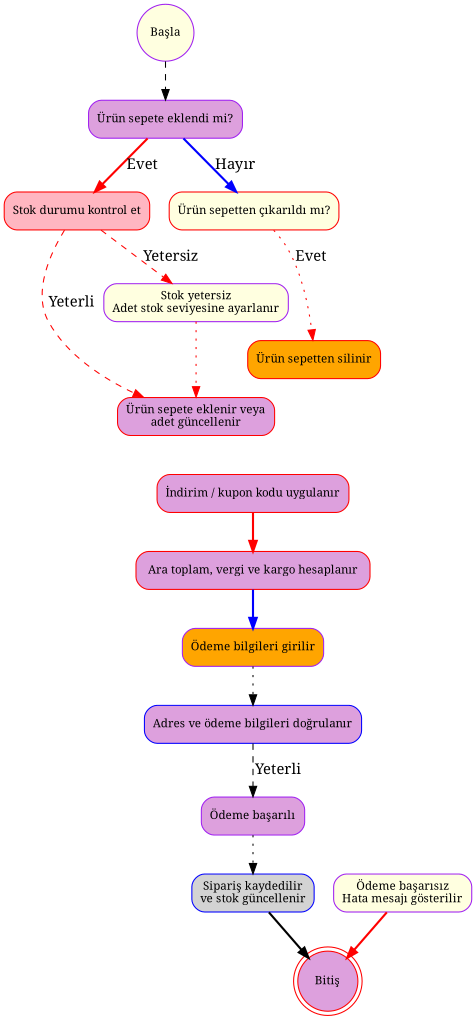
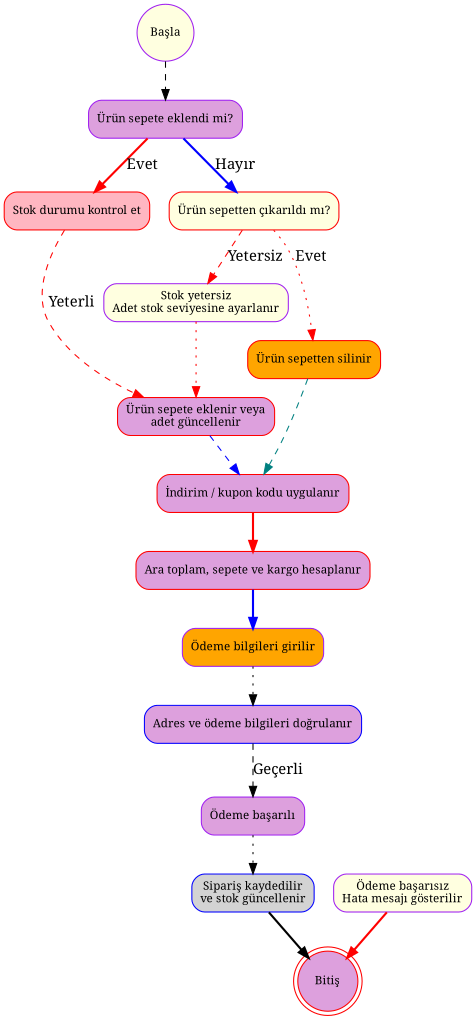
edge "Stok durumu kontrol et" -> "Stok yetersiz Adet stok seviyesine ayarlanır": now "Ürün sepetten çıkarıldı mı?" -> "Stok yetersiz Adet stok seviyesine ayarlanır"
edge "Ürün sepetten silinir" -> "İndirim / kupon kodu uygulanır": added
edge "Ürün sepete eklenir veya adet güncellenir" -> "İndirim / kupon kodu uygulanır": added
node "Ara toplam, vergi ve kargo hesaplanır": label "Ara toplam, vergi ve kargo hesaplanır" -> "Ara toplam, sepete ve kargo hesaplanır"
edge "Adres ve ödeme bilgileri doğrulanır" -> "Ödeme başarılı": label "Yeterli" -> "Geçerli"
